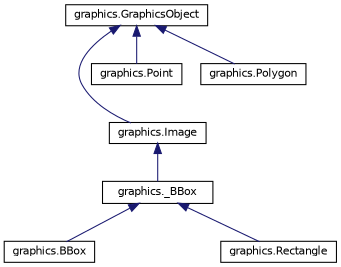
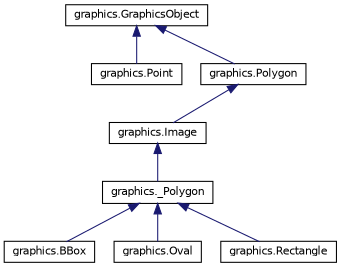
edge "graphics.Image" -> "graphics.GraphicsObject": now "graphics.Image" -> "graphics.Polygon"
node "graphics._BBox": label "graphics._BBox" -> "graphics._Polygon"
node "graphics.Oval": added
